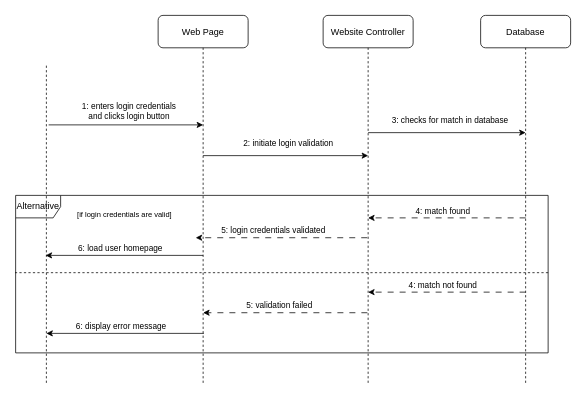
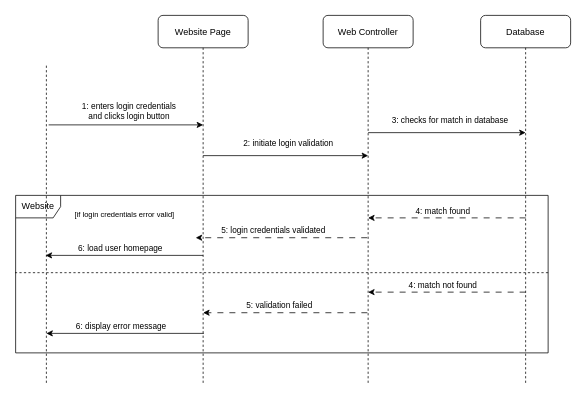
node "Web Page": label "Web Page" -> "Website Page"
node "Website Controller": label "Website Controller" -> "Web Controller"
node "Alternative": label "Alternative" -> "Website"
node "[if login credentials are valid]": label "[if login credentials are valid]" -> "[if login credentials error valid]"
